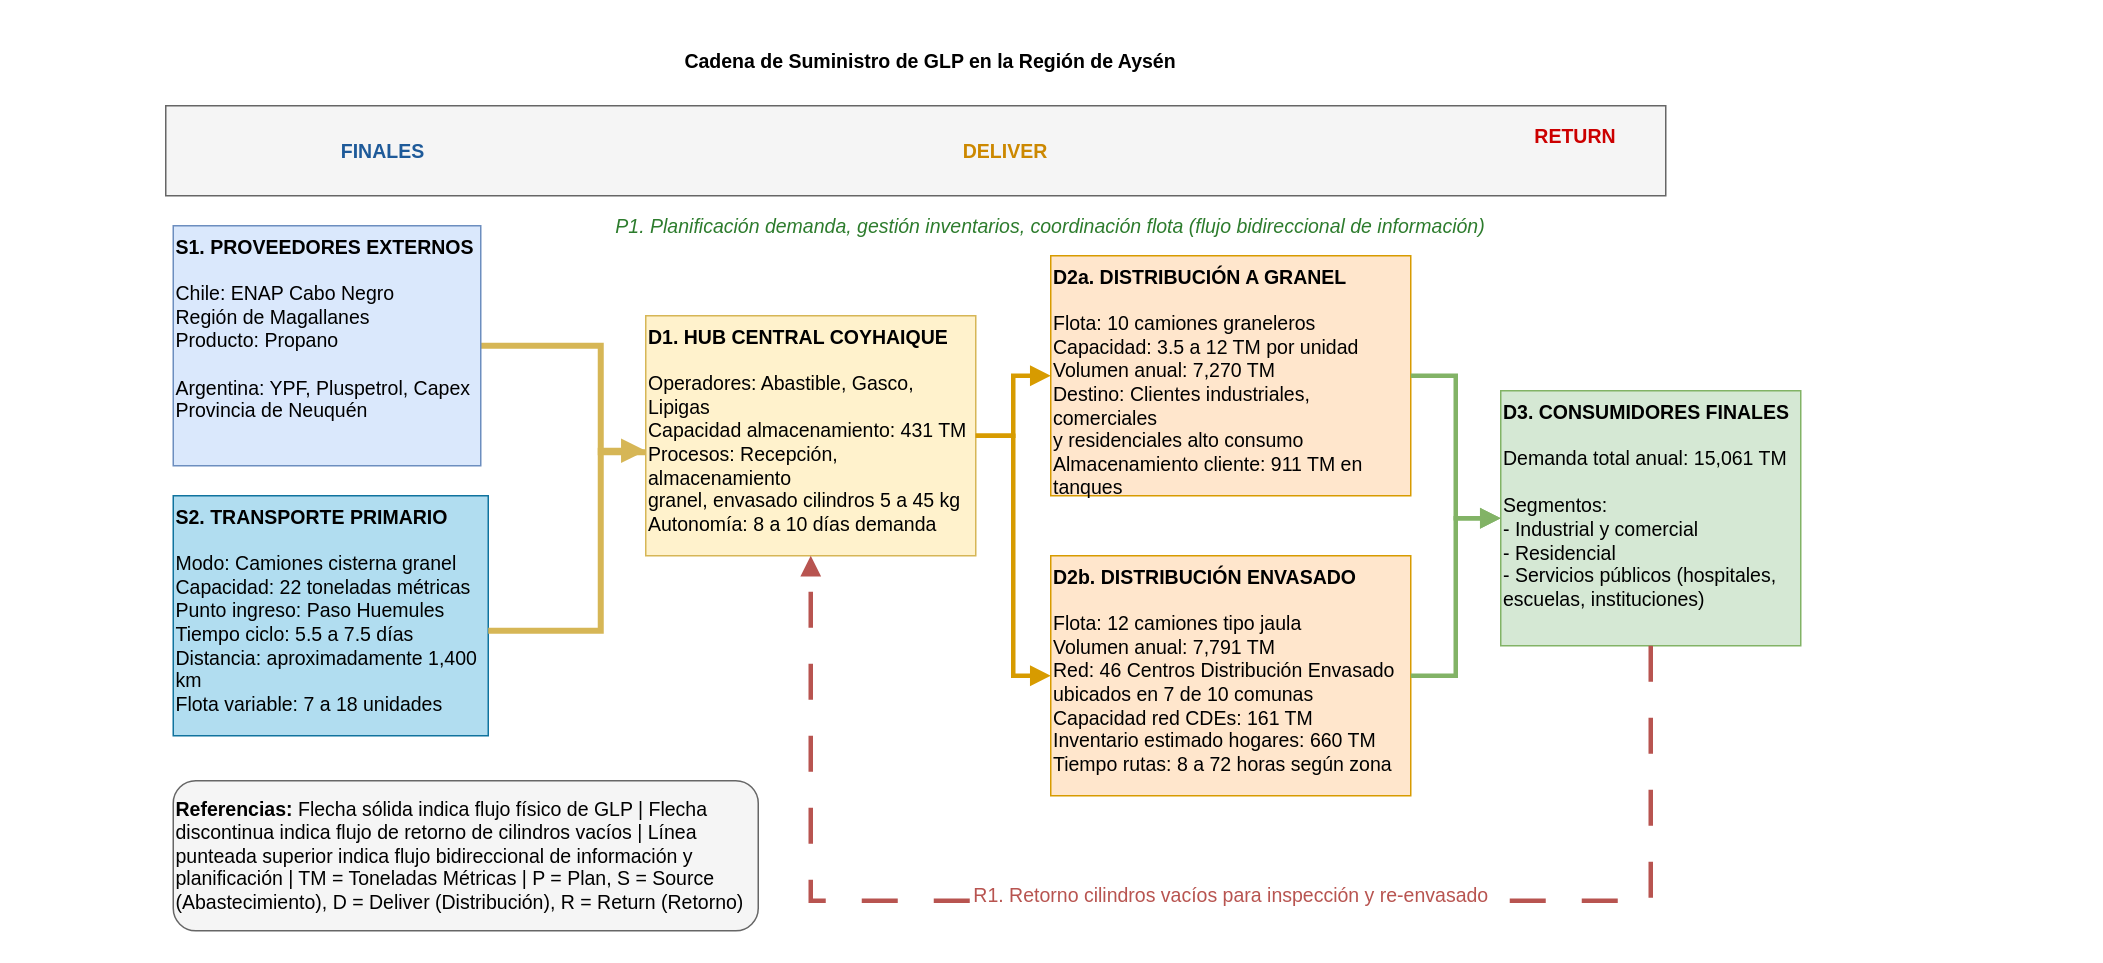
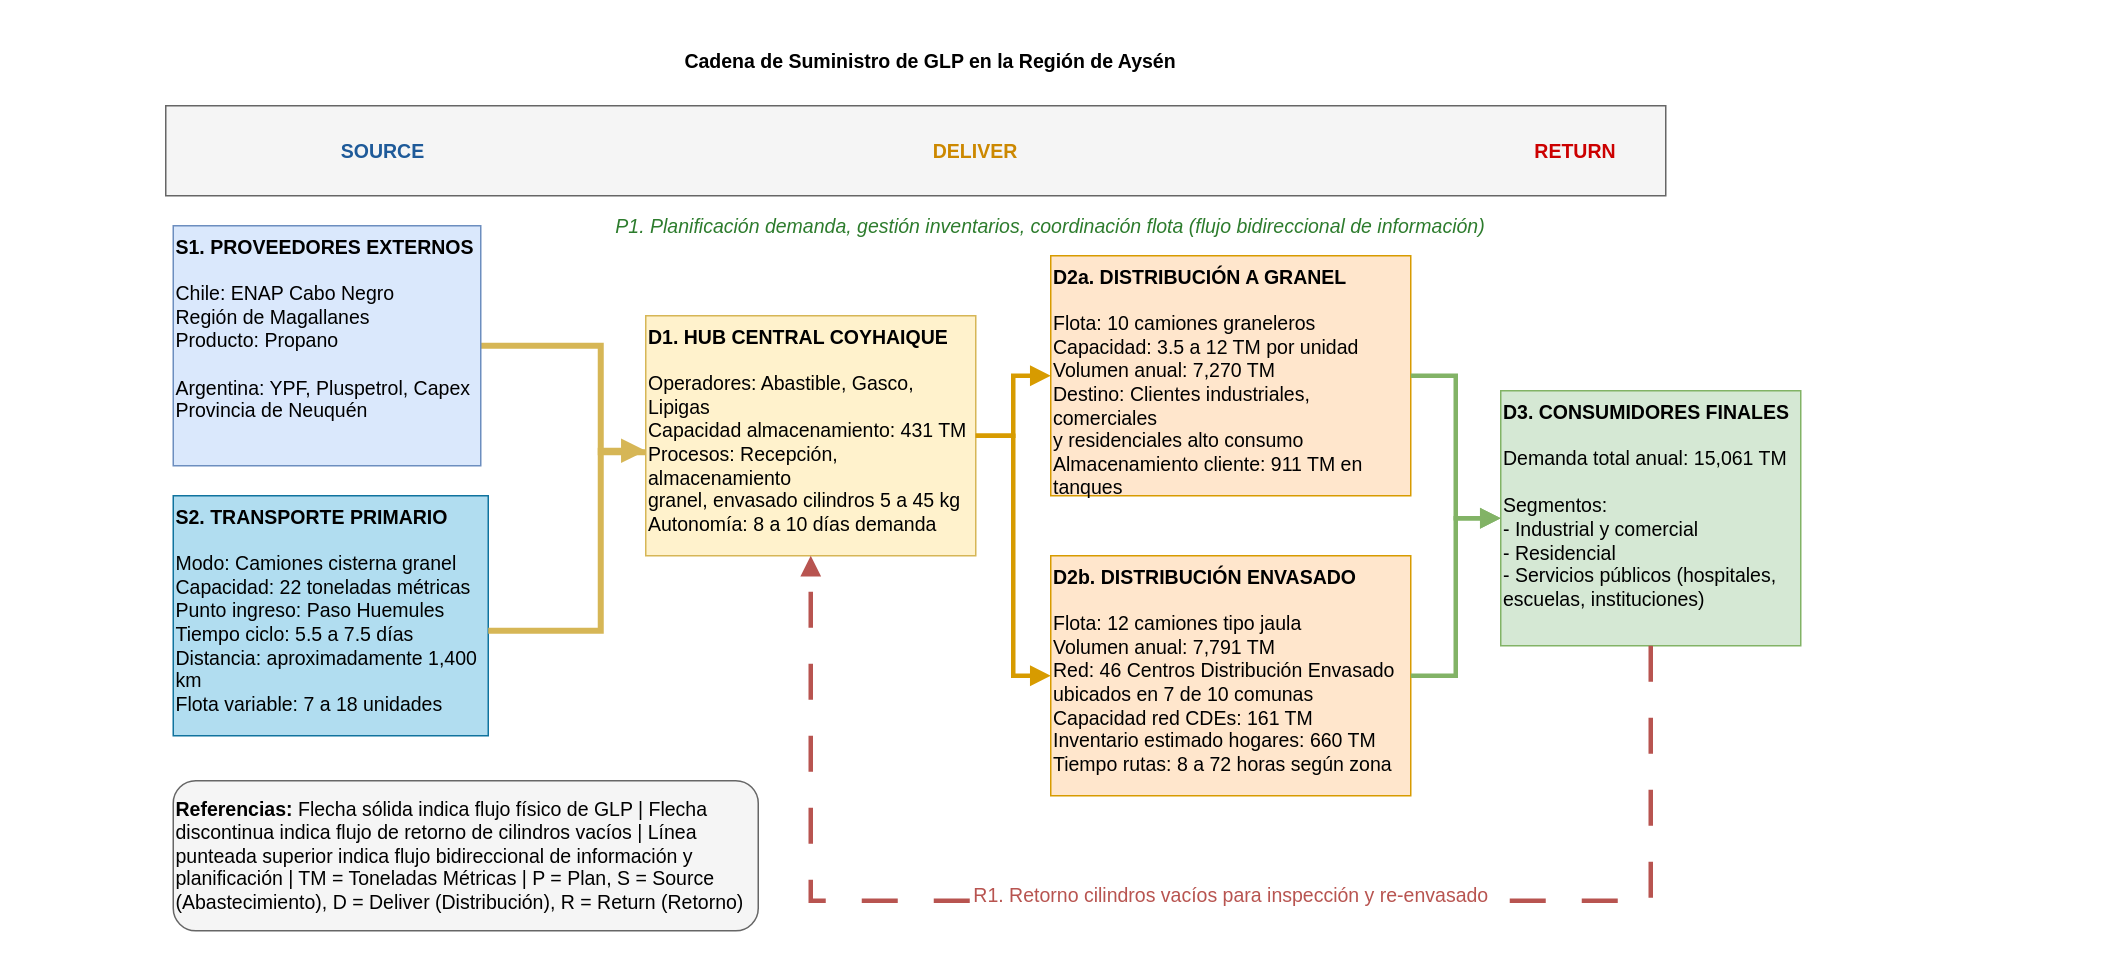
node "RETURN": moved (1576, 136) -> (1576, 151)
node "FINALES": label "FINALES" -> "SOURCE"
node "DELIVER": moved (1006, 151) -> (976, 151)
